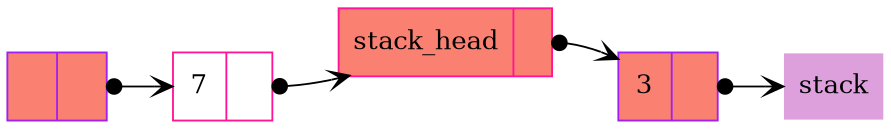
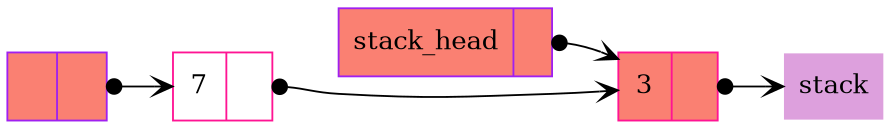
node "stack_head": color deeppink -> purple
edge "stack_head" -- "7": now "3" -- "7"
node "3": color purple -> deeppink
